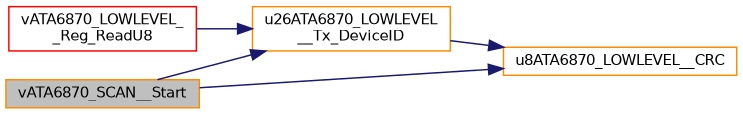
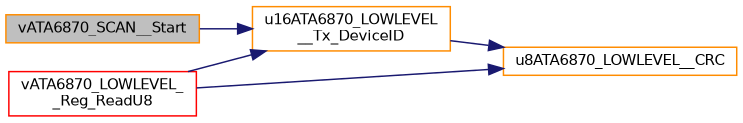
node "u26ATA6870_LOWLEVEL __Tx_DeviceID": label "u26ATA6870_LOWLEVEL __Tx_DeviceID" -> "u16ATA6870_LOWLEVEL __Tx_DeviceID"
edge "vATA6870_SCAN__Start" -> "u8ATA6870_LOWLEVEL__CRC": now "vATA6870_LOWLEVEL_ _Reg_ReadU8" -> "u8ATA6870_LOWLEVEL__CRC"
